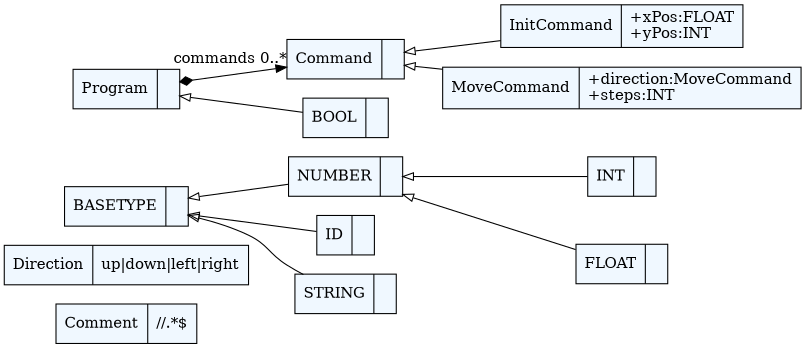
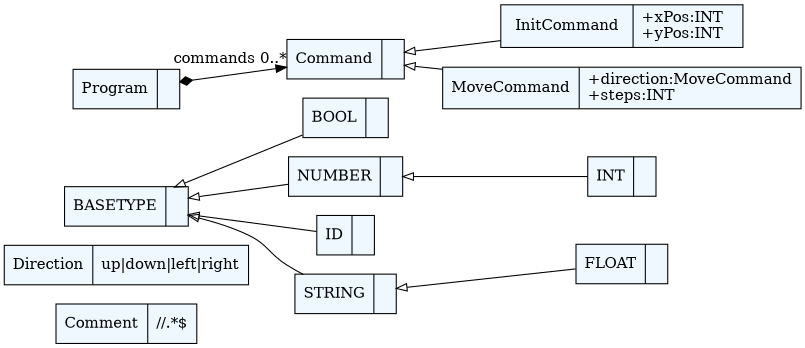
node "InitCommand": text "+xPos:FLOAT" -> "+xPos:INT"
edge "BOOL" -> "Program": now "BOOL" -> "BASETYPE"
edge "FLOAT" -> "NUMBER": now "FLOAT" -> "STRING"
